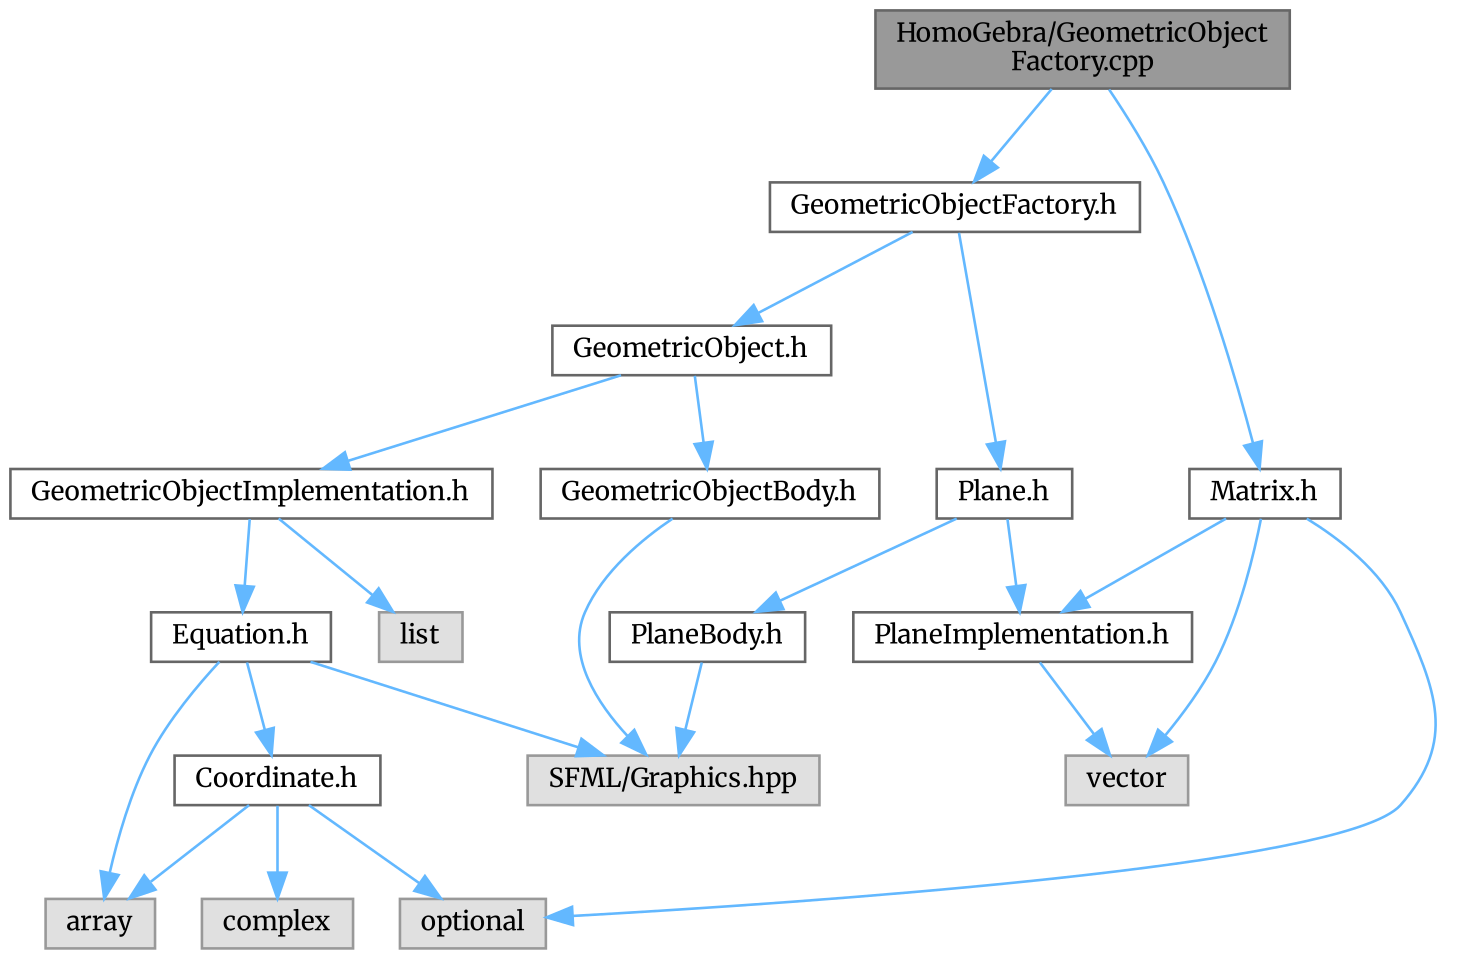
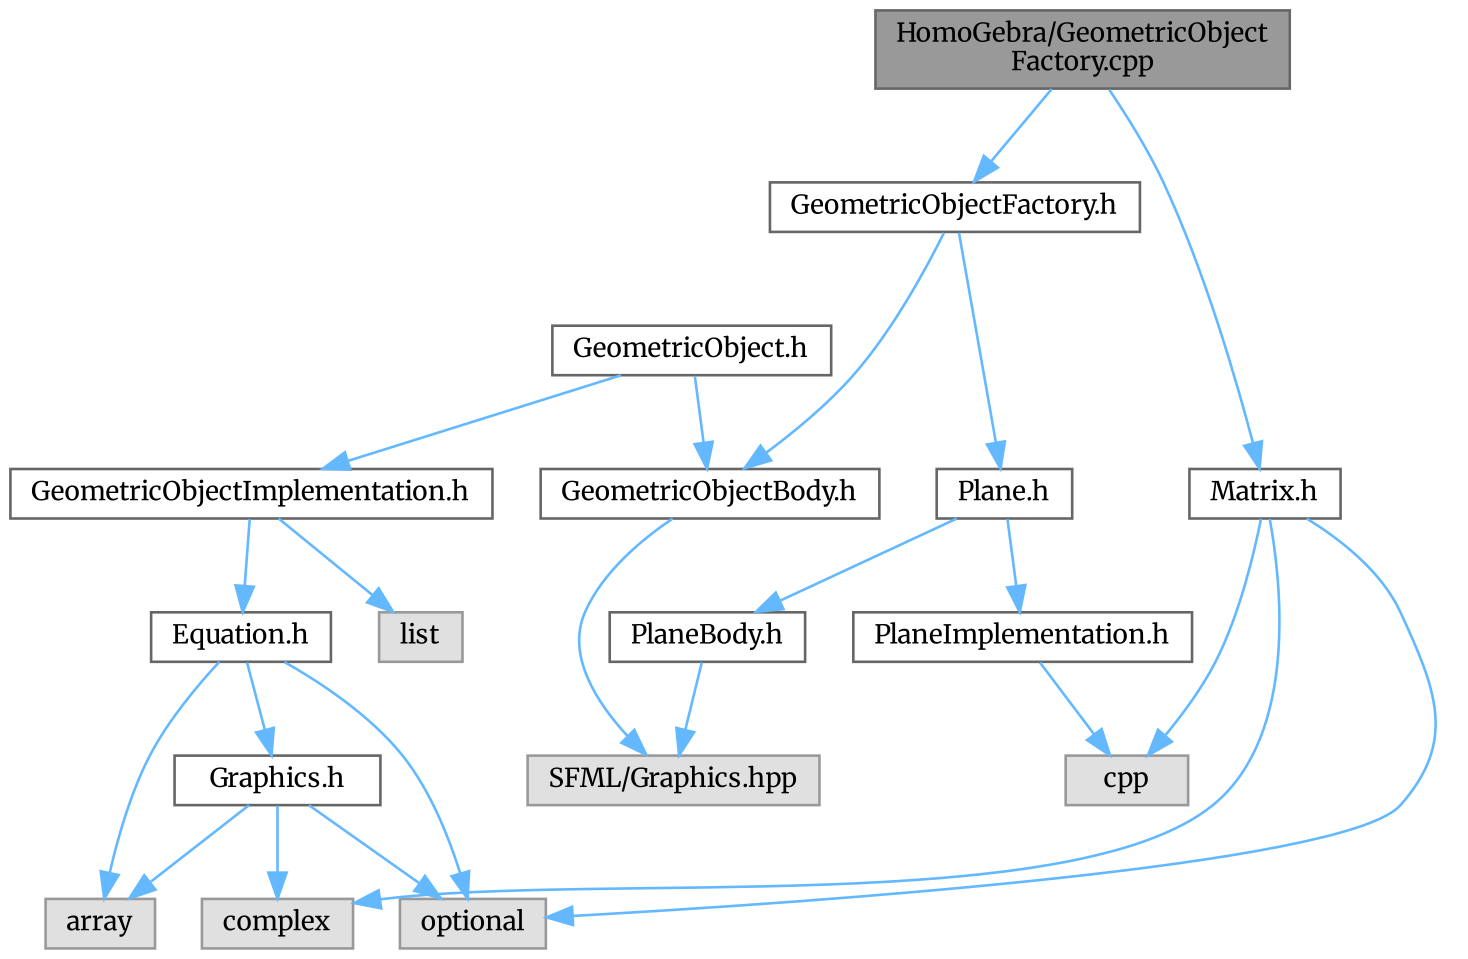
edge "GeometricObjectFactory.h" -> "GeometricObject.h": now "GeometricObjectFactory.h" -> "GeometricObjectBody.h"
edge "Matrix.h" -> "PlaneImplementation.h": now "Matrix.h" -> "complex"
edge "Equation.h" -> "SFML/Graphics.hpp": now "Equation.h" -> "optional"
node "Coordinate.h": label "Coordinate.h" -> "Graphics.h"
node "vector": label "vector" -> "cpp"
